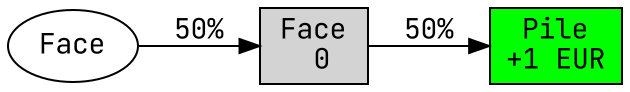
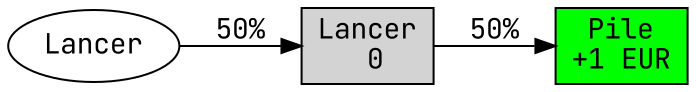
node "Face": label "Face" -> "Lancer"
node "Face 0": label "Face 0" -> "Lancer 0"
